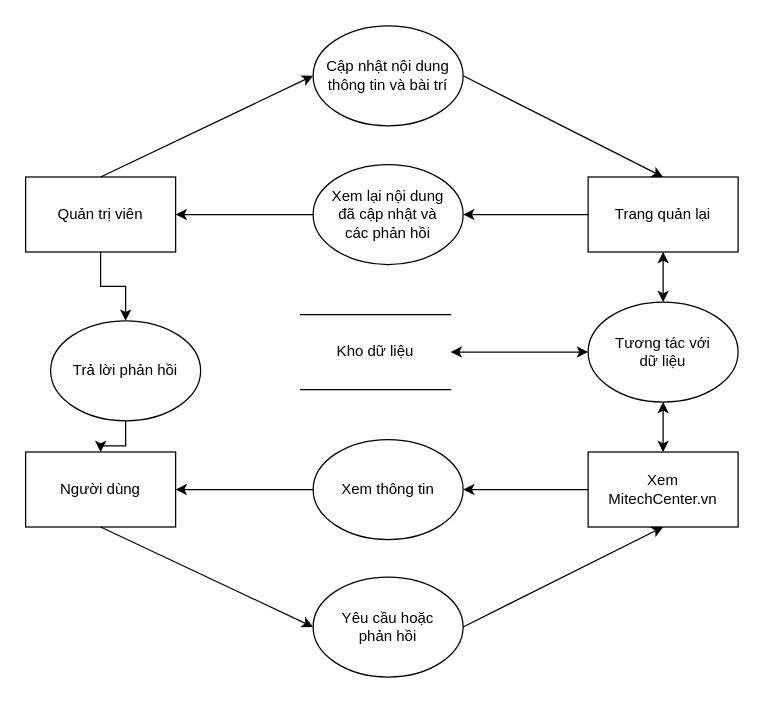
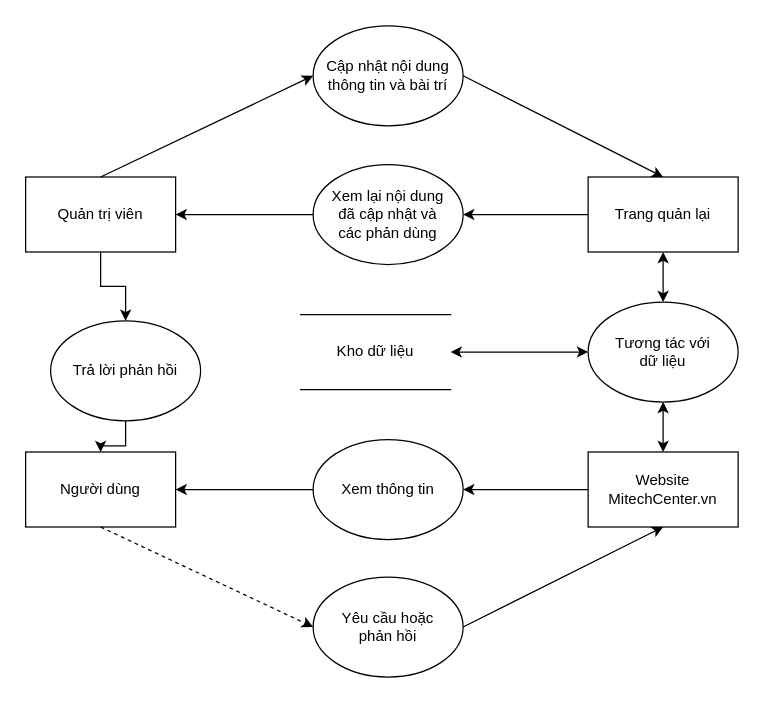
node "Xem lại nội dung đã cập nhật và các phản hồi": label "Xem lại nội dung đã cập nhật và các phản hồi" -> "Xem lại nội dung đã cập nhật và các phản dùng"
node "XemMitechCenter.vn": label "XemMitechCenter.vn" -> "WebsiteMitechCenter.vn"
edge "Người dùng" -> "Yêu cầu hoặc phản hồi": style solid -> dashed
